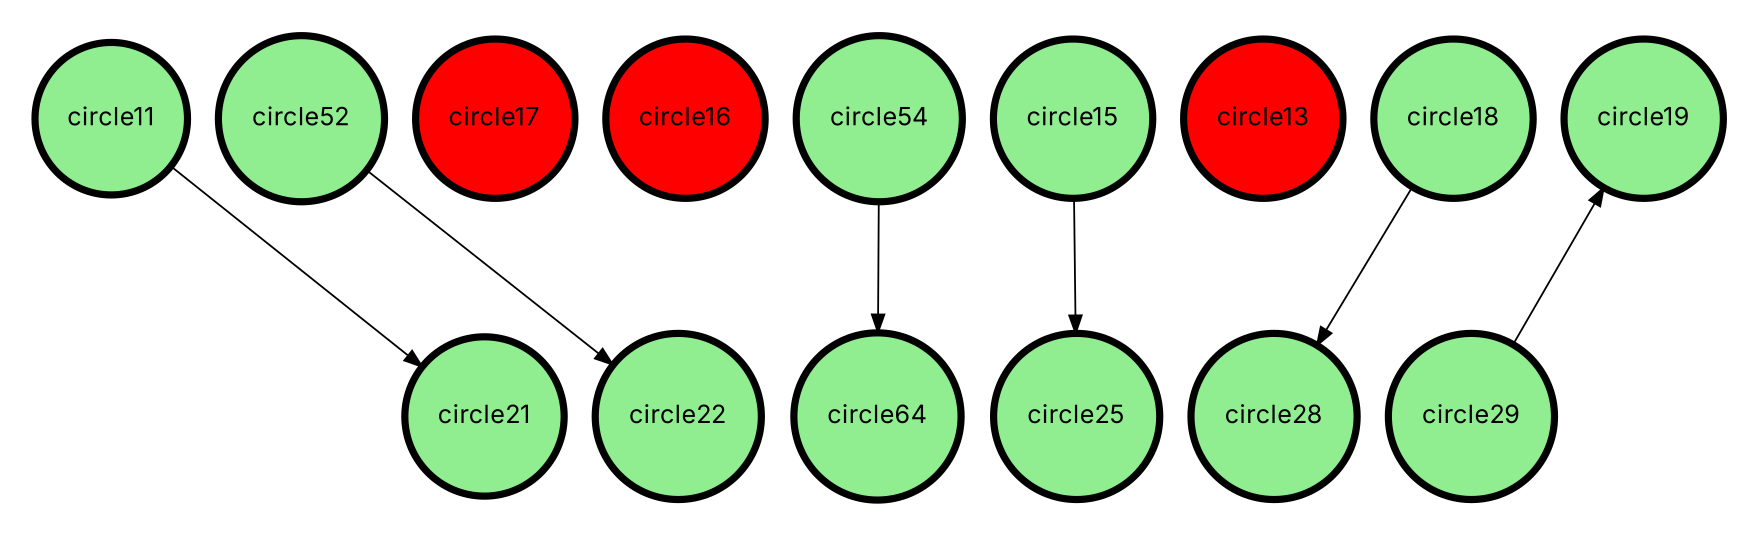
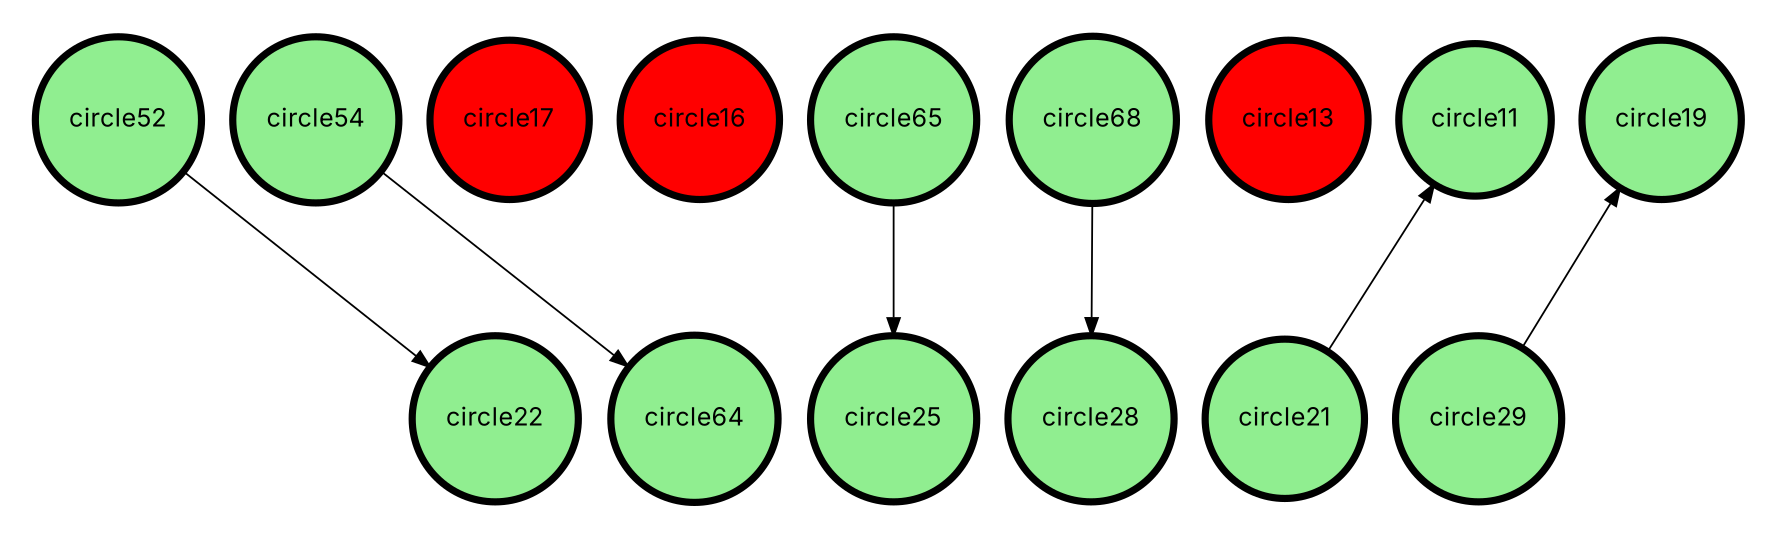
node "circle15": label "circle15" -> "circle65"
node "circle18": label "circle18" -> "circle68"
edge "circle11" -> "circle21": reversed
